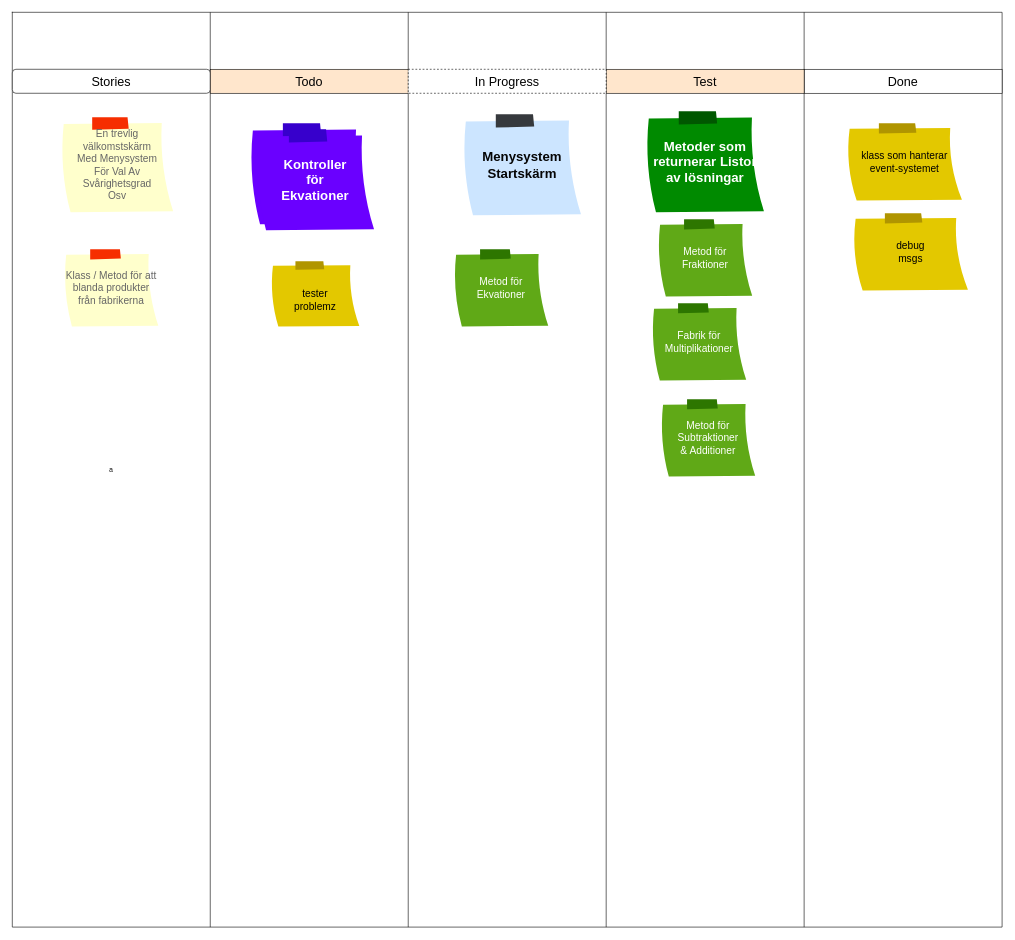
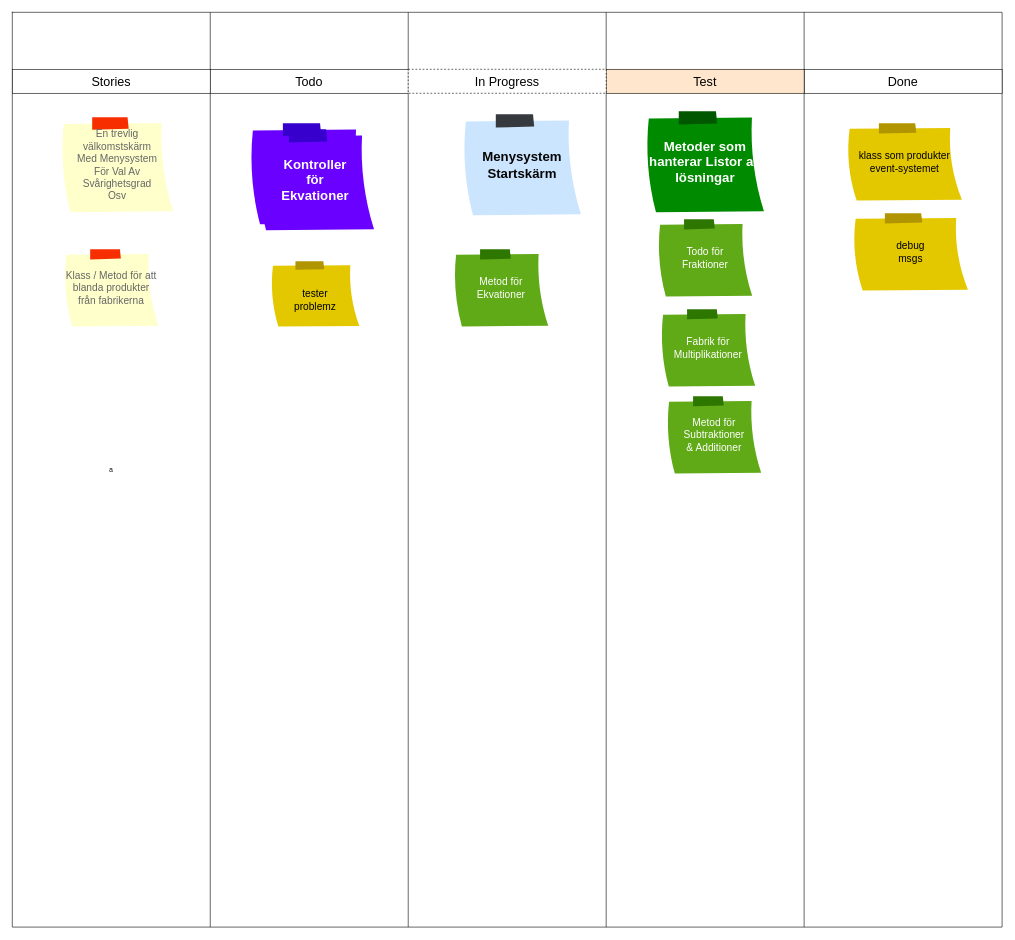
node "Stories": shape rounded rectangle -> rectangle
node "Todo": fillcolor #ffe6cc -> #ffffff
node "Metoder som returnerar Listor av lösningar": label "Metoder som returnerar Listor av lösningar" -> "Metoder som hanterar Listor av lösningar"
node "klass som hanterar event-systemet": label "klass som hanterar event-systemet" -> "klass som produkter event-systemet"
node "Metod för Fraktioner": label "Metod för Fraktioner" -> "Todo för Fraktioner"
node "Fabrik för Multiplikationer": moved (699, 342) -> (708, 348)
node "Metod för Subtraktioner & Additioner": moved (708, 438) -> (714, 435)
